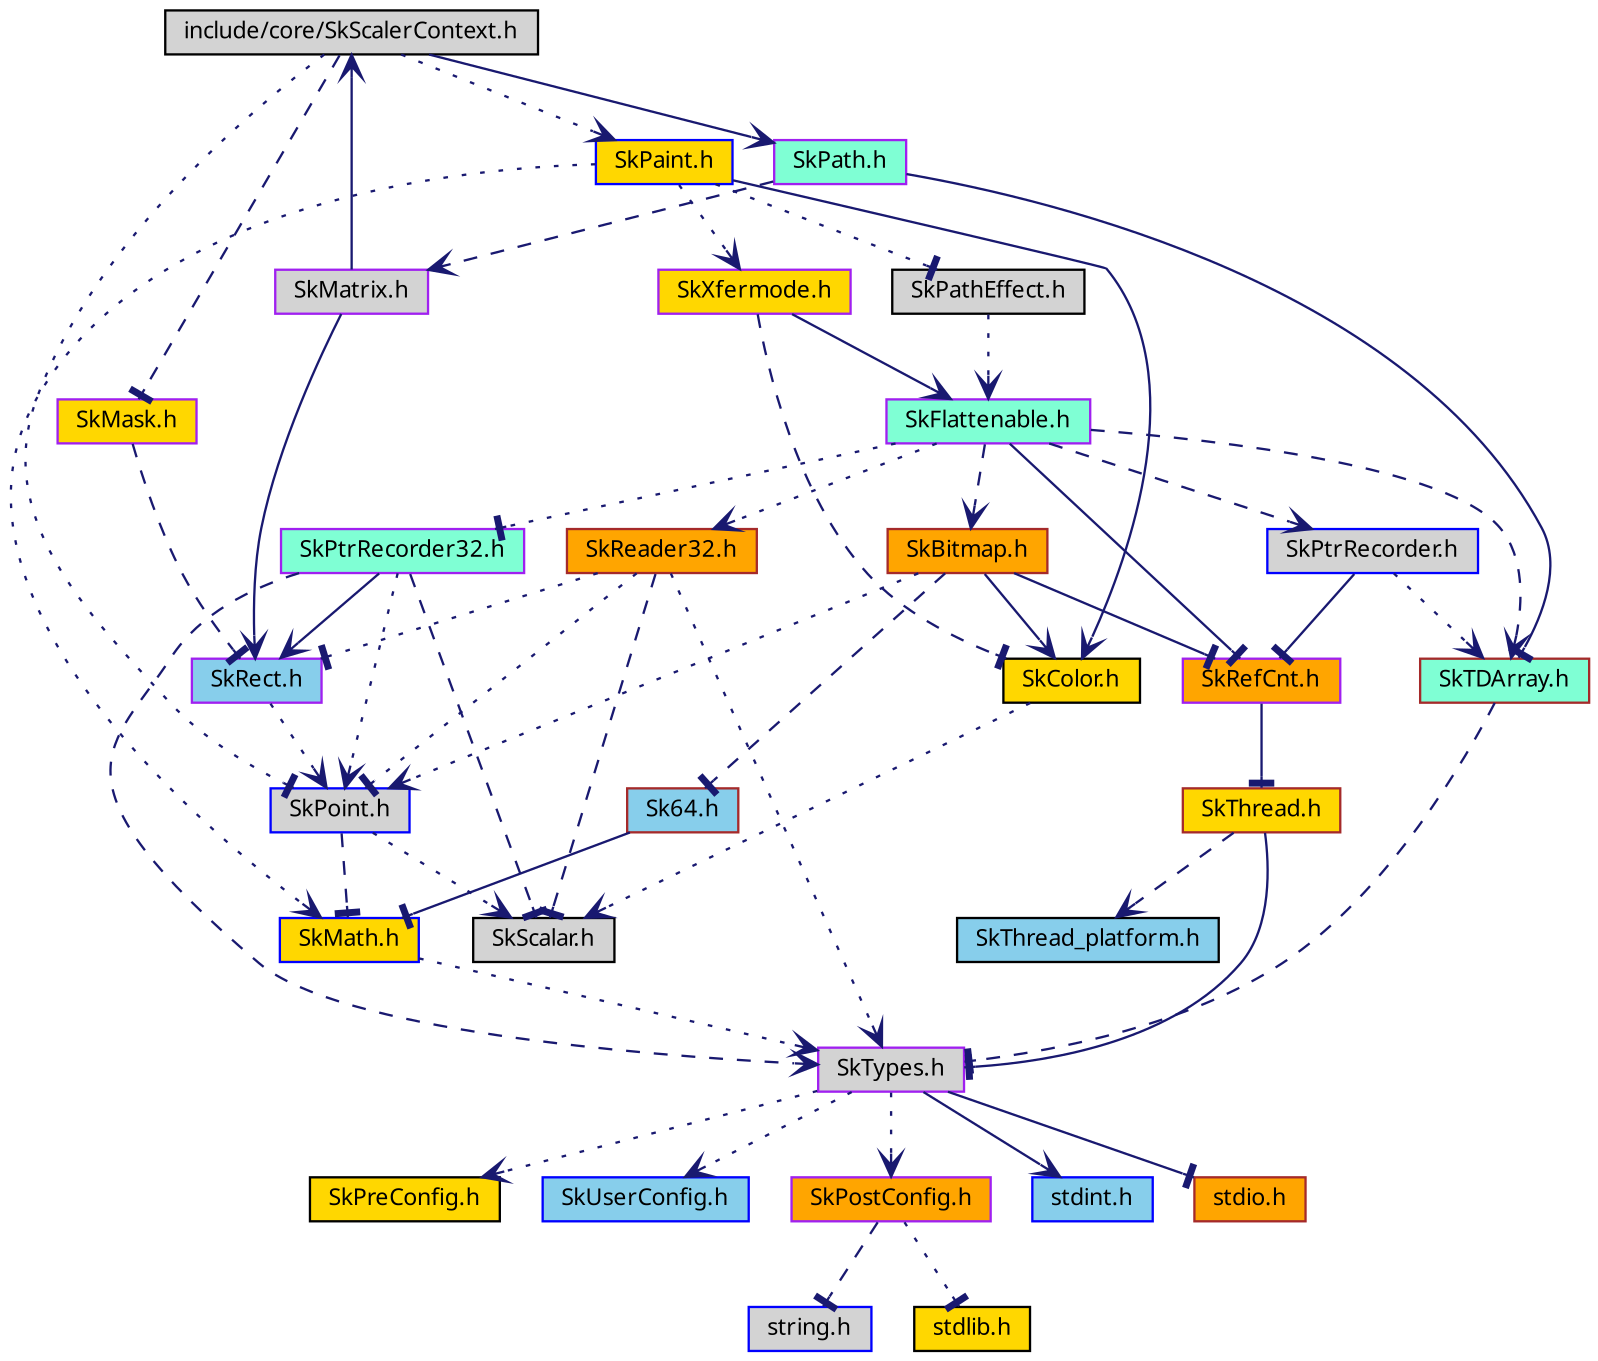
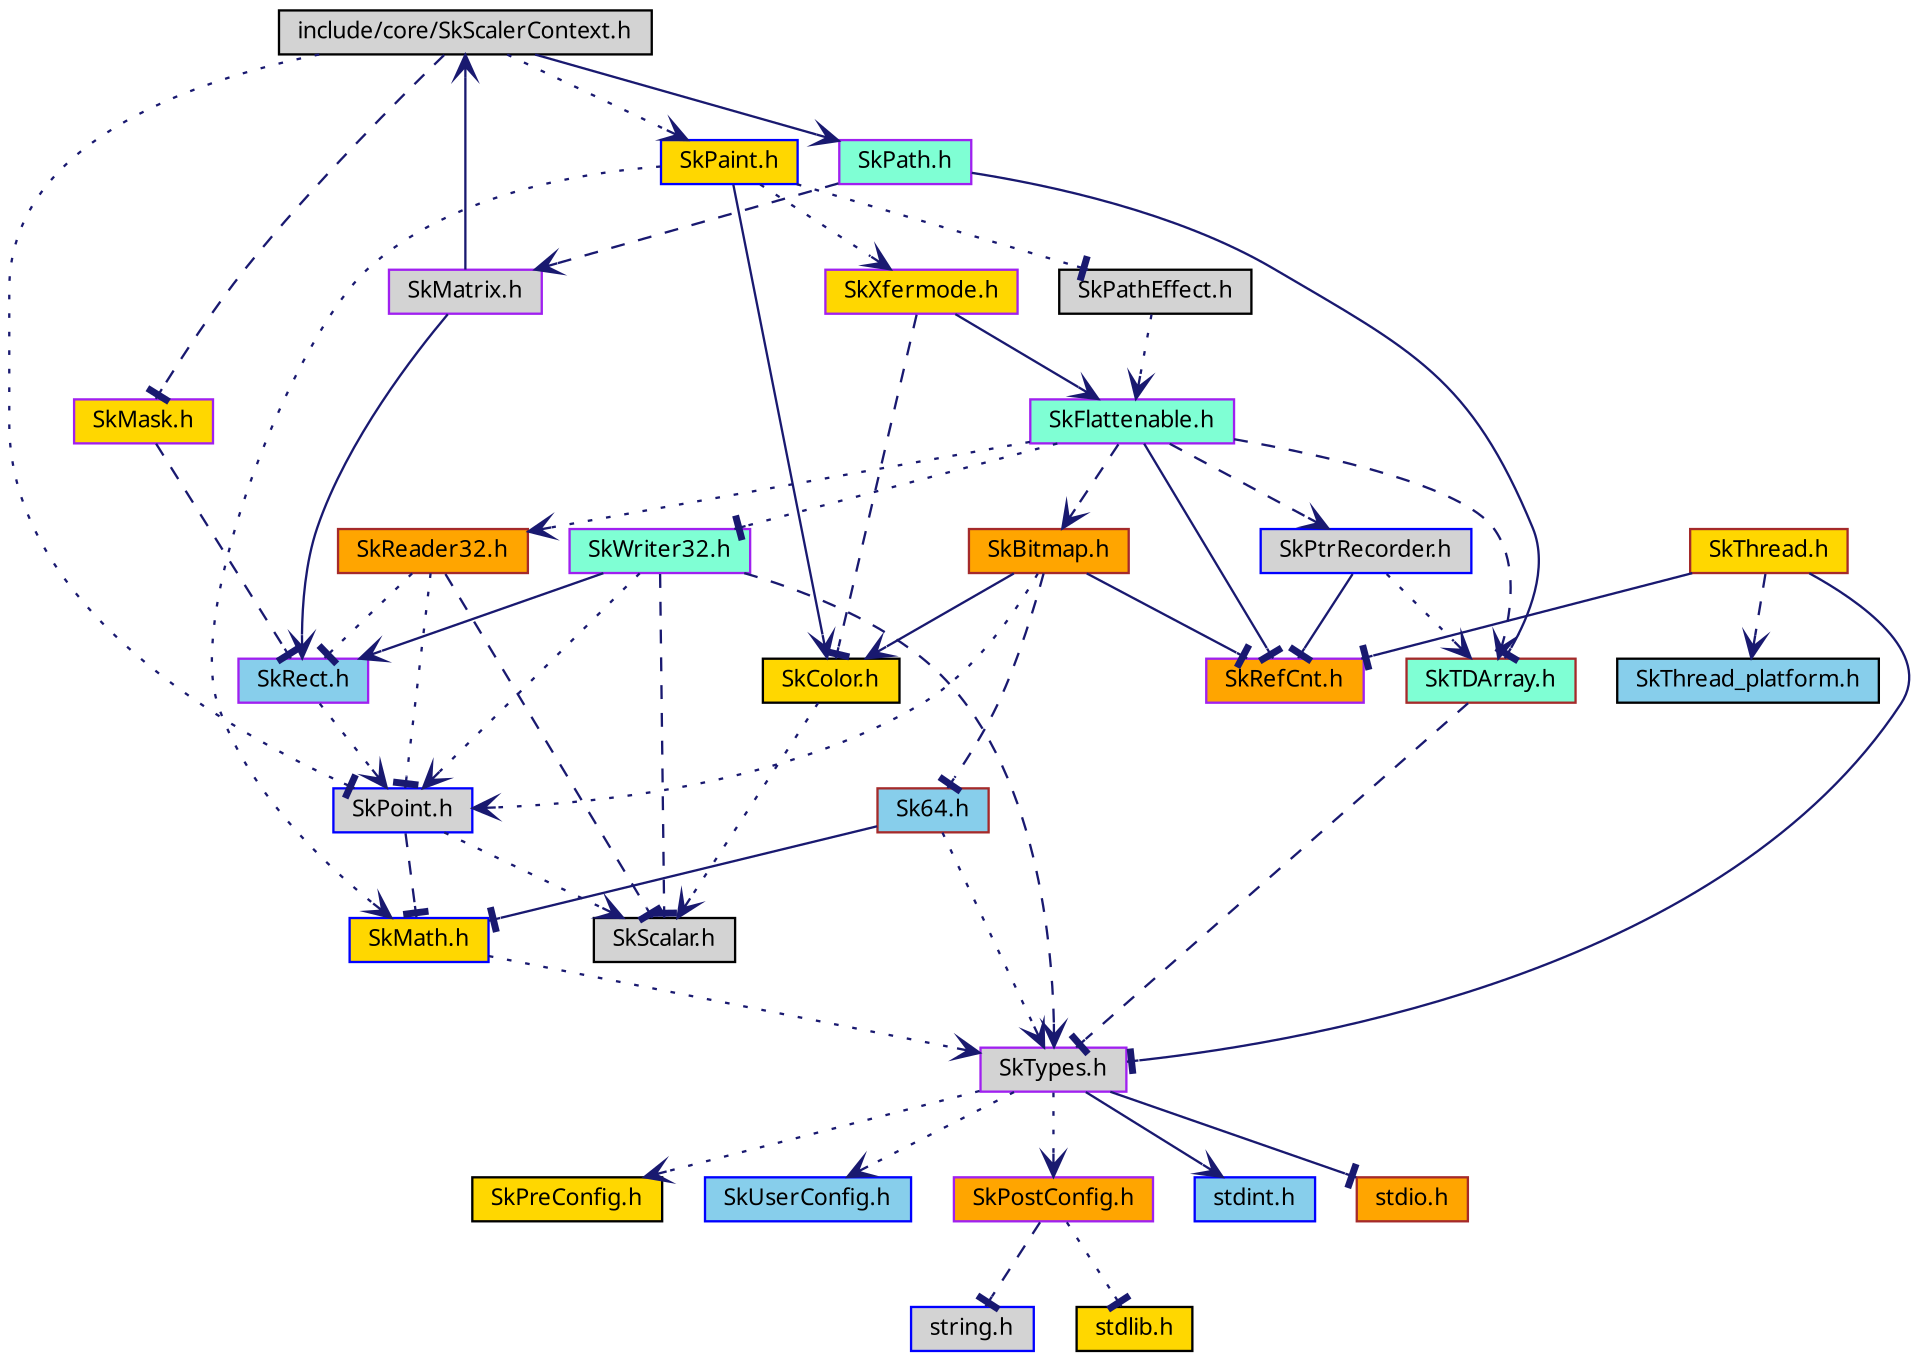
node "SkPtrRecorder32.h": label "SkPtrRecorder32.h" -> "SkWriter32.h"
edge "SkRefCnt.h" -> "SkThread.h": reversed
edge "SkReader32.h" -> "SkTypes.h": now "Sk64.h" -> "SkTypes.h"
